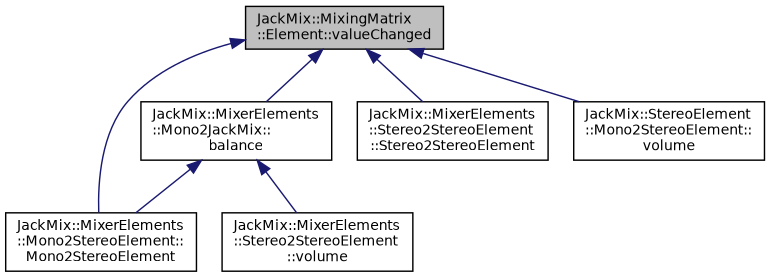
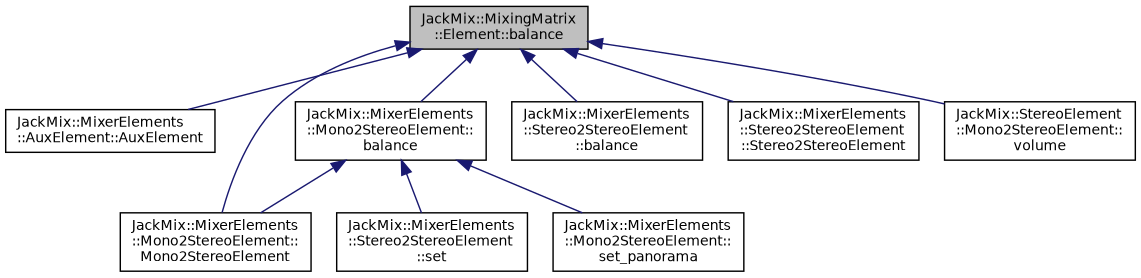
node "JackMix::MixingMatrix ::Element::valueChanged": label "JackMix::MixingMatrix ::Element::valueChanged" -> "JackMix::MixingMatrix ::Element::balance"
node "JackMix::MixerElements ::AuxElement::AuxElement": added
node "JackMix::MixerElements ::Mono2JackMix:: balance": label "JackMix::MixerElements ::Mono2JackMix:: balance" -> "JackMix::MixerElements ::Mono2StereoElement:: balance"
node "JackMix::MixerElements ::Stereo2StereoElement ::balance": added
node "JackMix::MixerElements ::Stereo2StereoElement ::volume": label "JackMix::MixerElements ::Stereo2StereoElement ::volume" -> "JackMix::MixerElements ::Stereo2StereoElement ::set"
node "JackMix::MixerElements ::Mono2StereoElement:: set_panorama": added
